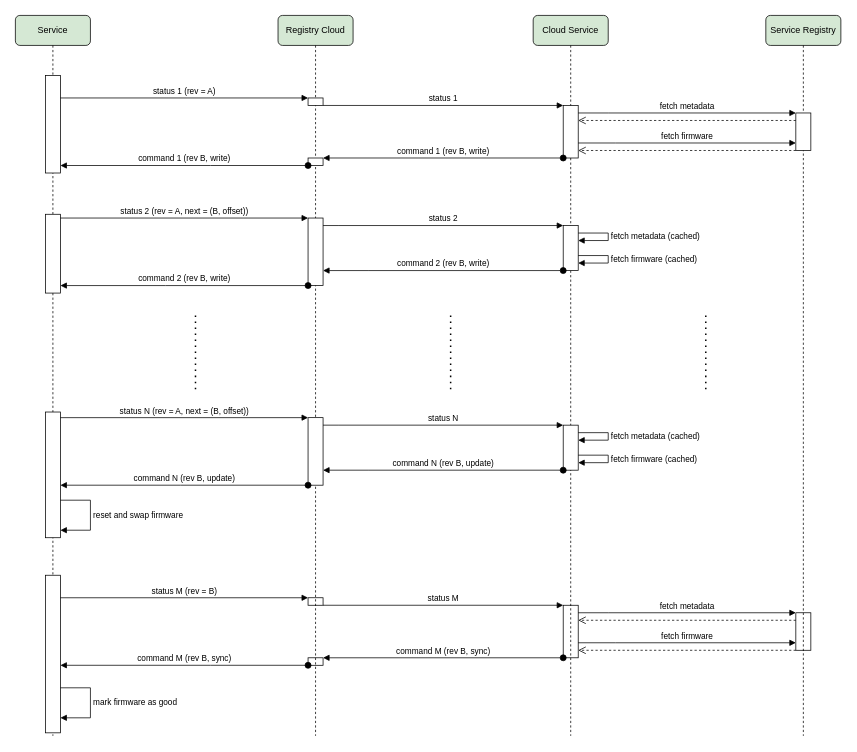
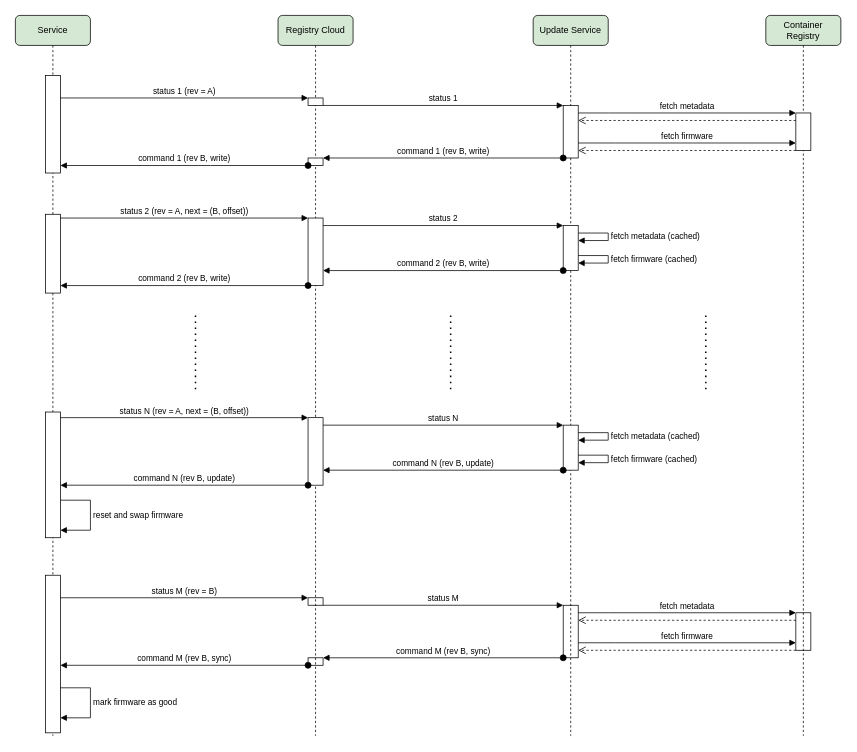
node "Cloud Service": label "Cloud Service" -> "Update Service"
node "Service Registry": label "Service Registry" -> "Container Registry"
